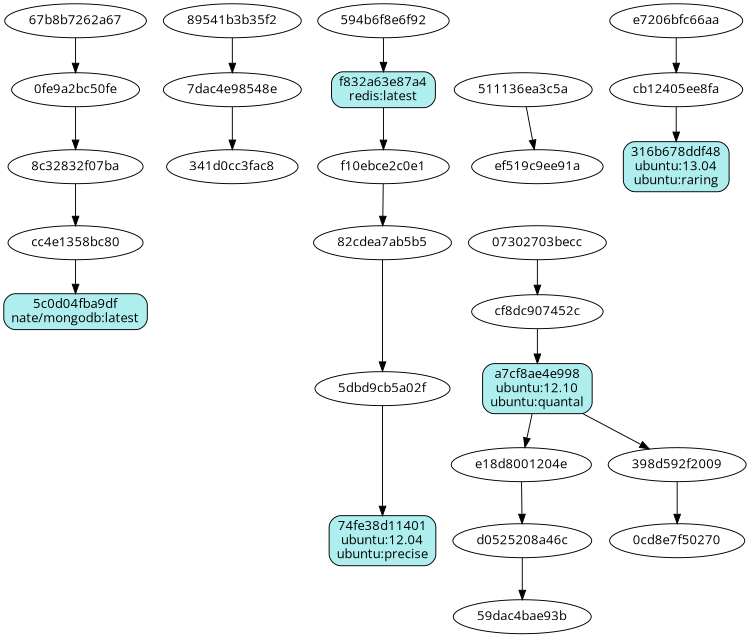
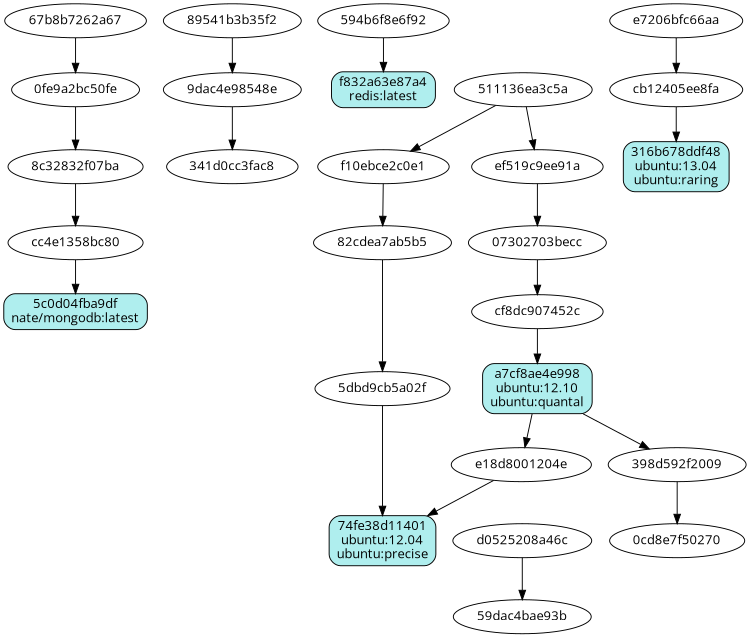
node "7dac4e98548e": label "7dac4e98548e" -> "9dac4e98548e"
edge "f832a63e87a4 redis:latest" -> "f10ebce2c0e1": now "511136ea3c5a" -> "f10ebce2c0e1"
edge "ef519c9ee91a" -> "07302703becc": added
edge "e18d8001204e" -> "d0525208a46c": now "e18d8001204e" -> "74fe38d11401 ubuntu:12.04 ubuntu:precise"
